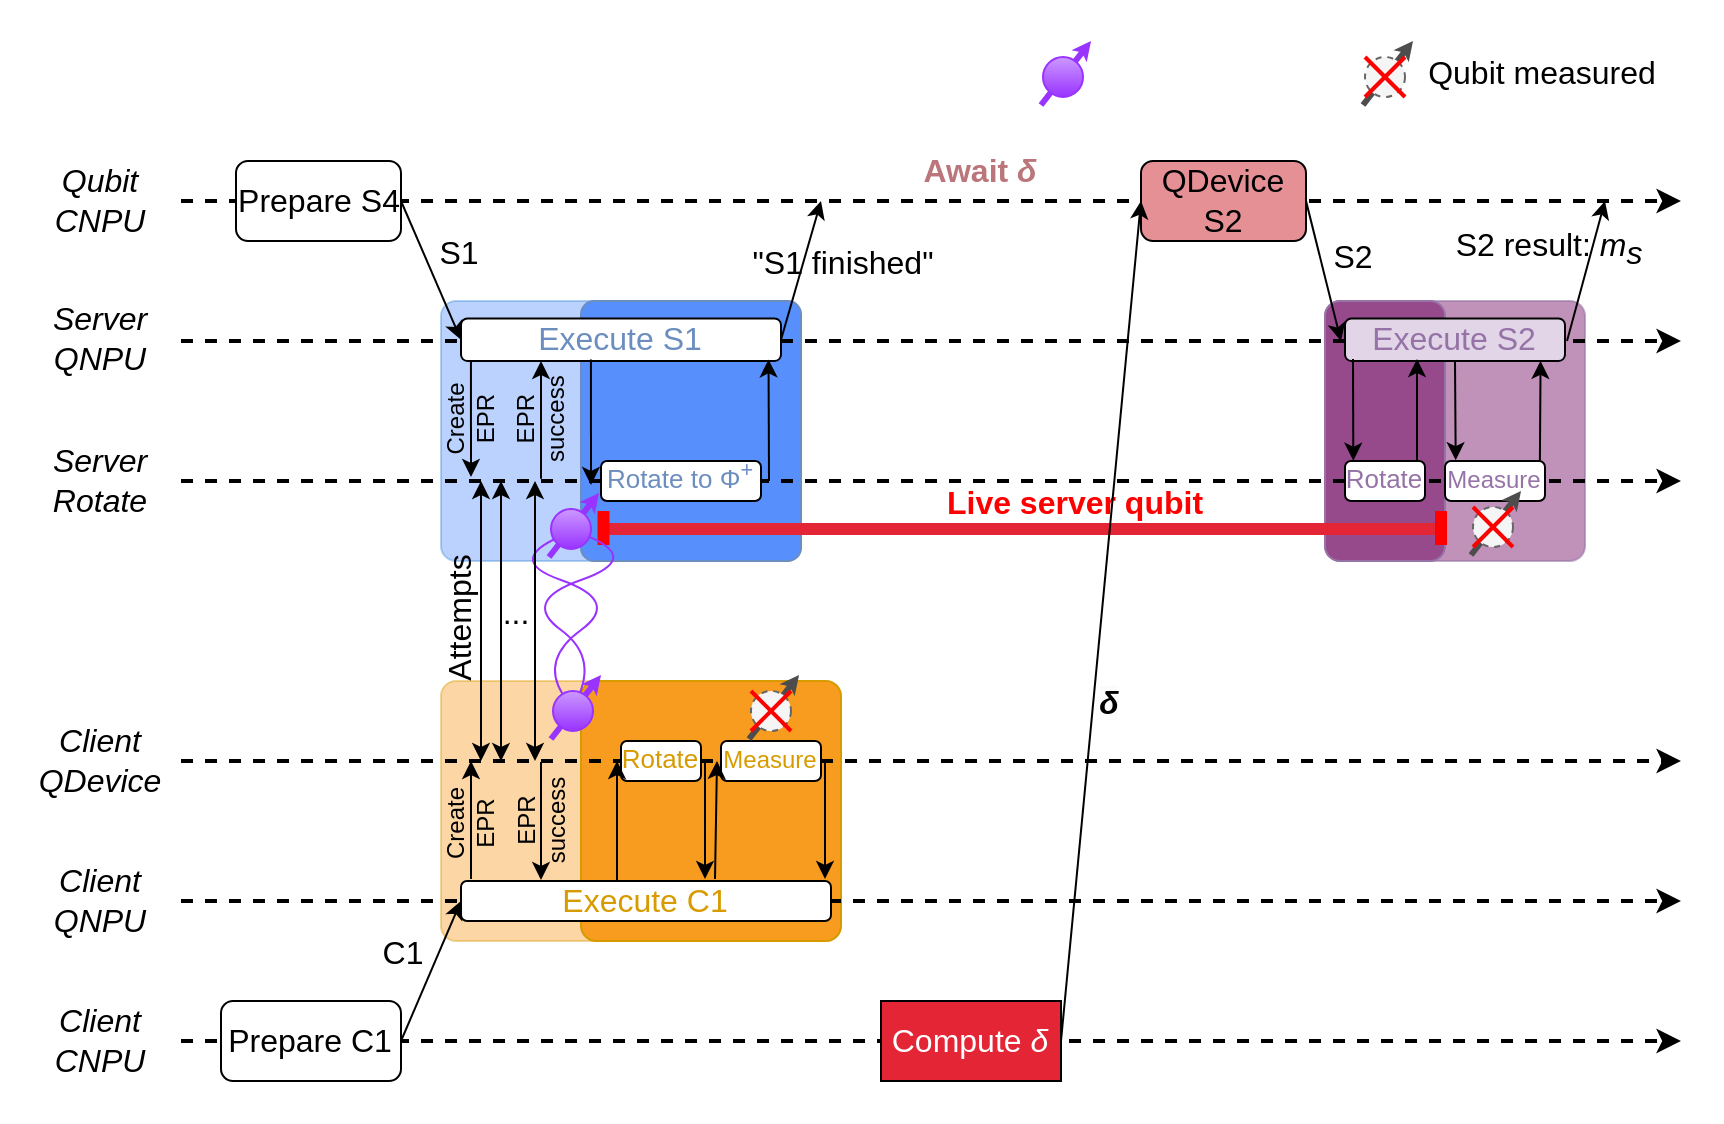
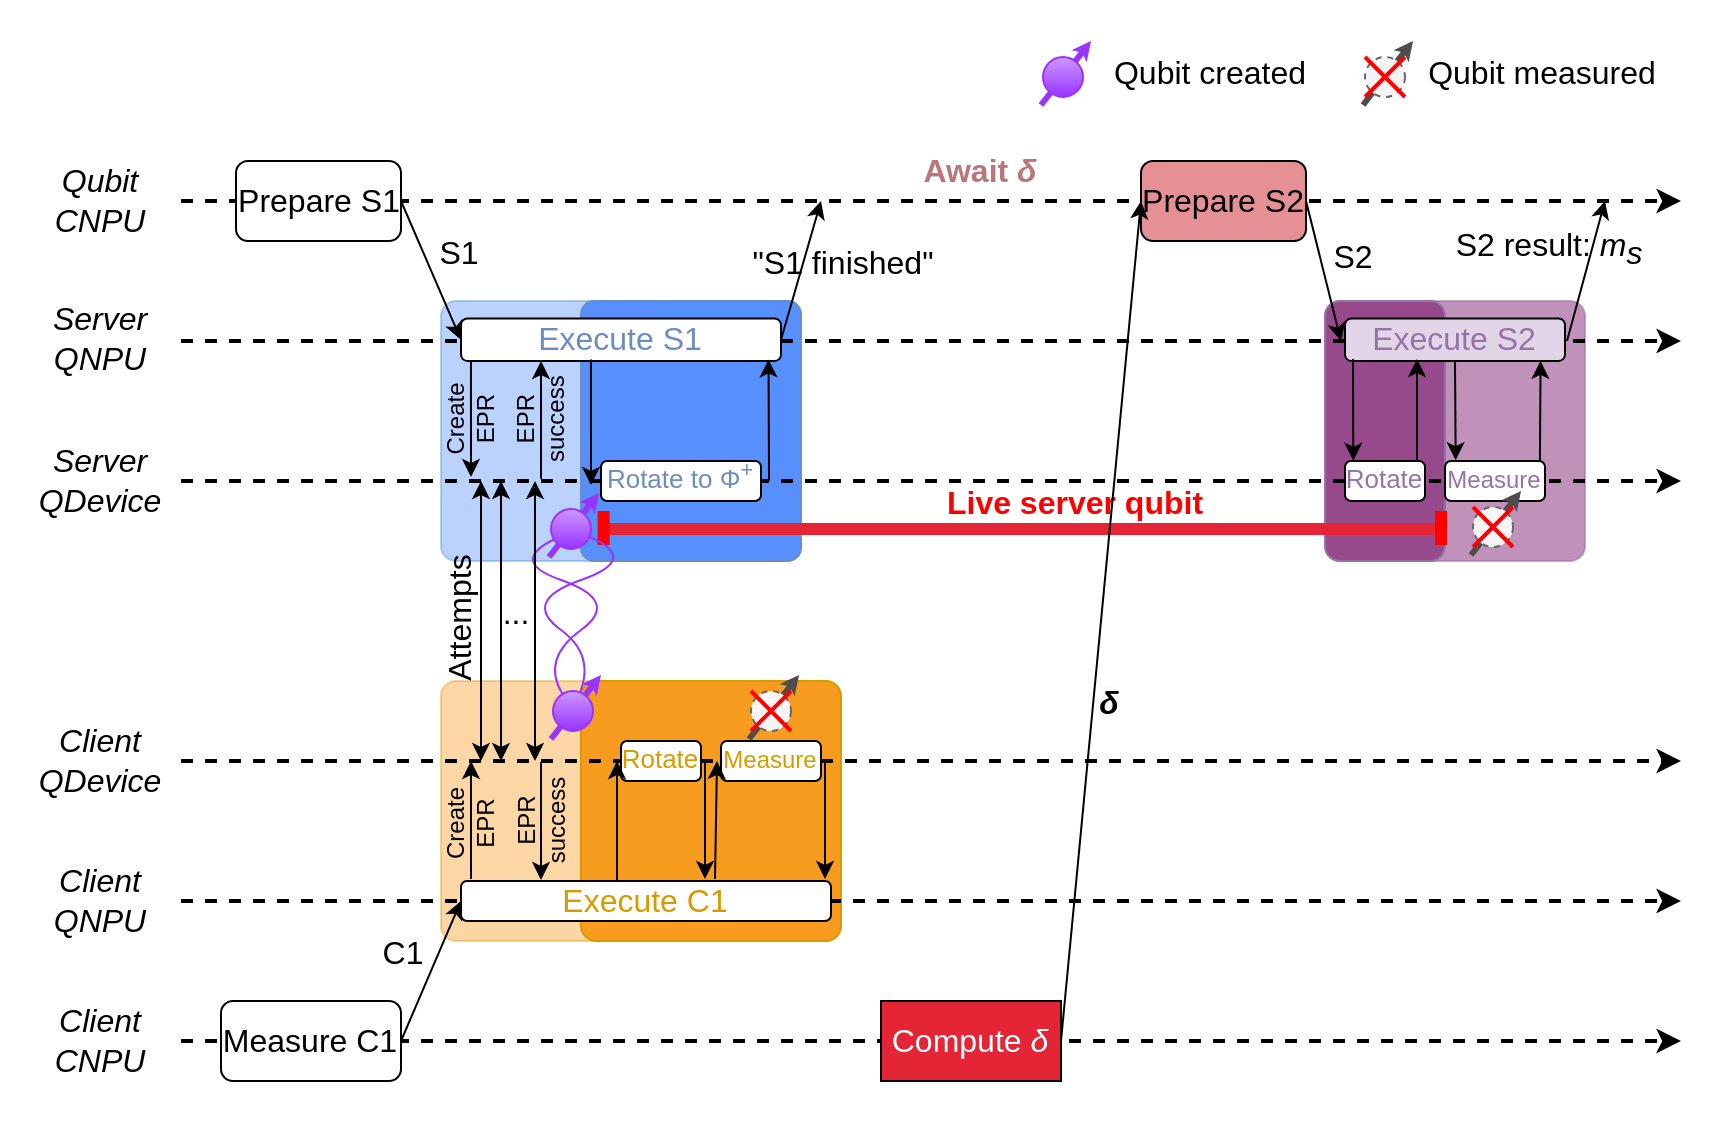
node "Qubit created": added
node "Prepare S4": label "Prepare S4" -> "Prepare S1"
node "QDevice S2": label "QDevice S2" -> "Prepare S2"
node "Server Rotate": label "Server Rotate" -> "Server QDevice"
node "Prepare C1": label "Prepare C1" -> "Measure C1"
